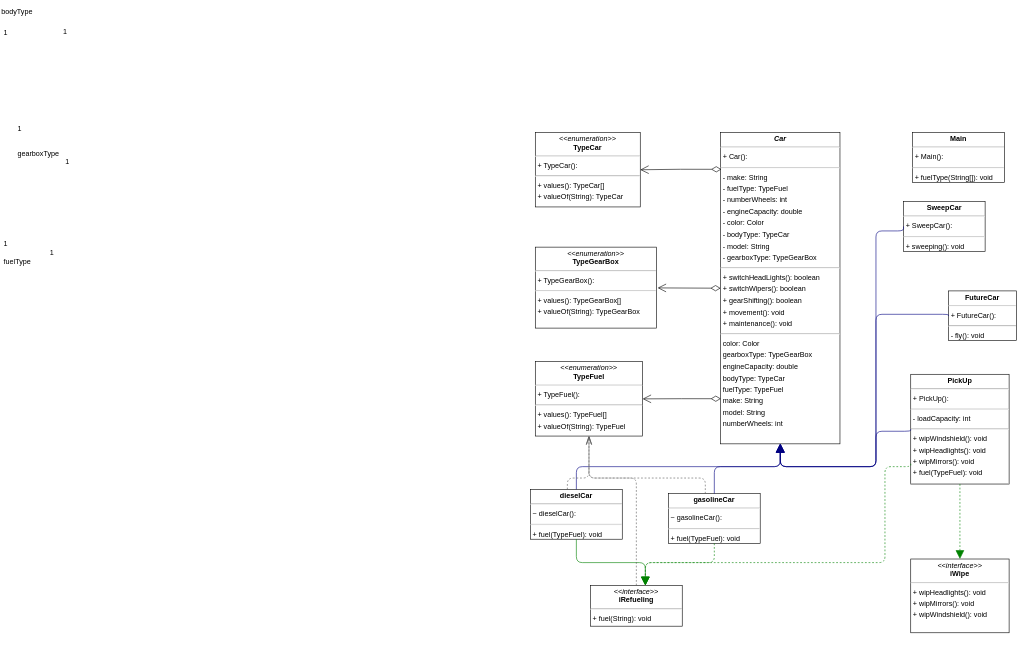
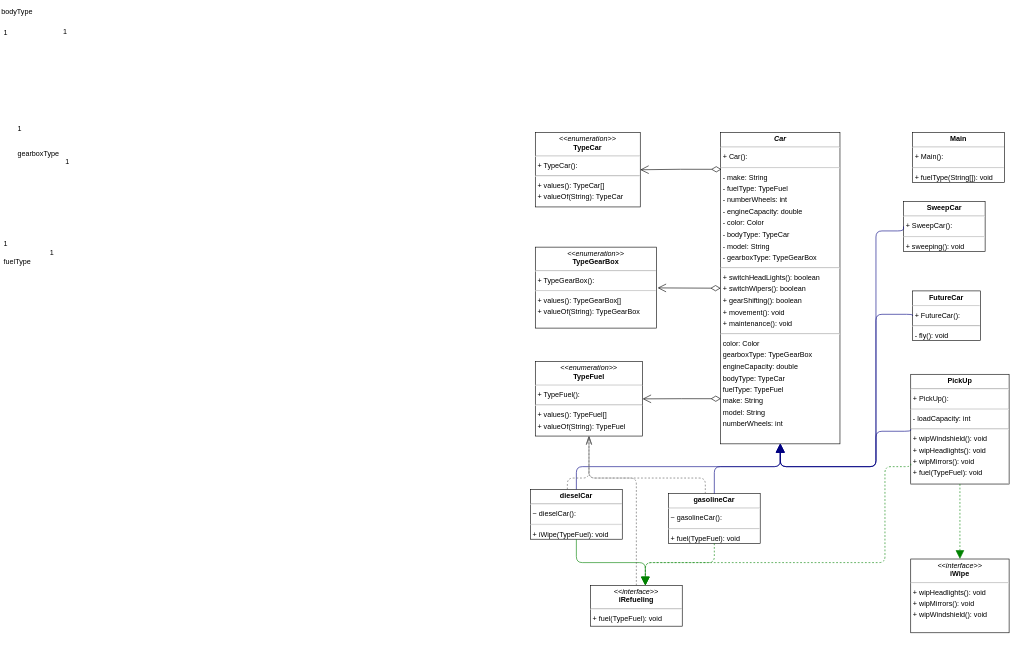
node "FutureCar + FutureCar(): - fly(): void": moved (983, 316) -> (947, 316)
node "dieselCar ~ dieselCar(): + fuel(TypeFuel): void": label "dieselCar ~ dieselCar(): + fuel(TypeFuel): void" -> "dieselCar ~ dieselCar(): + iWipe(TypeFuel): void"
node "<<interface>>iRefueling + fuel(String): void": label "<<interface>>iRefueling + fuel(String): void" -> "<<interface>>iRefueling + fuel(TypeFuel): void"
